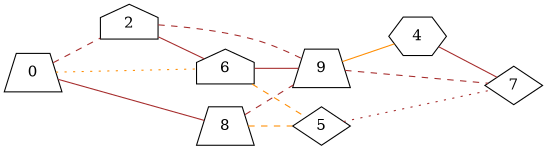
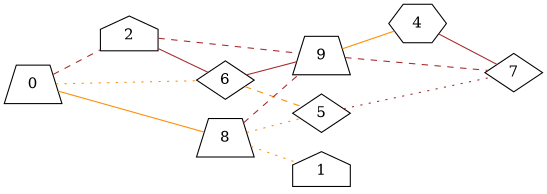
node "6": shape house -> diamond
edge "0" -- "8": color brown -> darkorange
edge "8" -- "5": style dashed -> dotted
node "1": added
